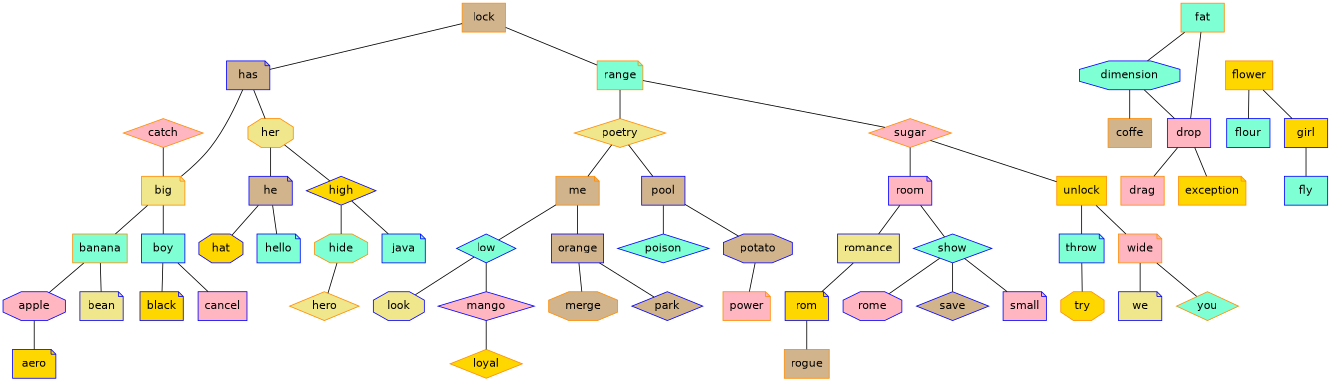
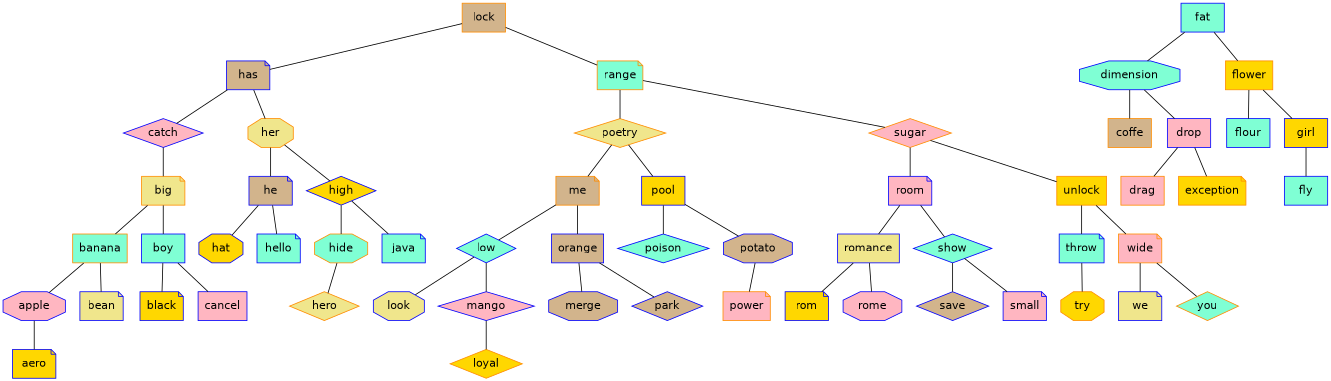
node "fat": color darkorange -> blue
edge "fat" -- "drop": now "fat" -- "flower"
node "catch": color darkorange -> blue
edge "has" -- "big": now "has" -- "catch"
node "pool": fillcolor tan -> gold
edge "show" -- "rome": now "romance" -- "rome"
node "merge": color darkorange -> blue
node "rogue": removed
